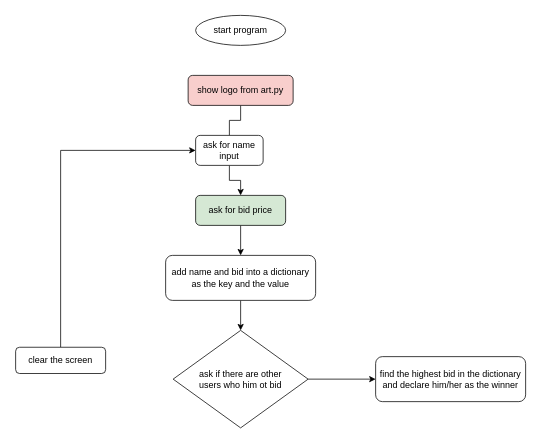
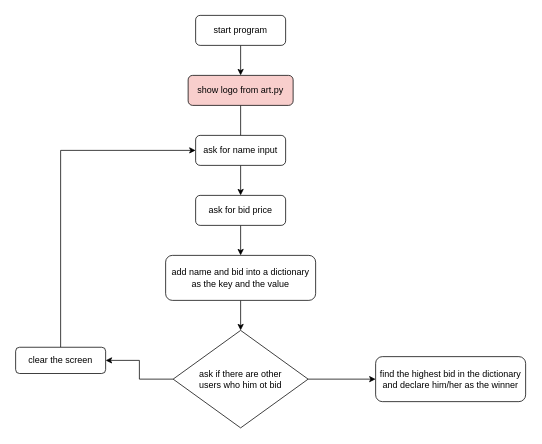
node "start program": shape ellipse -> rounded rectangle
edge "start program" -> "show logo from art.py": added
node "ask for name input": size 68x30 -> 90x30
node "ask for bid price": fillcolor #d5e8d4 -> #ffffff
edge "ask if there are other users who him ot bid" -> "clear the screen": added
